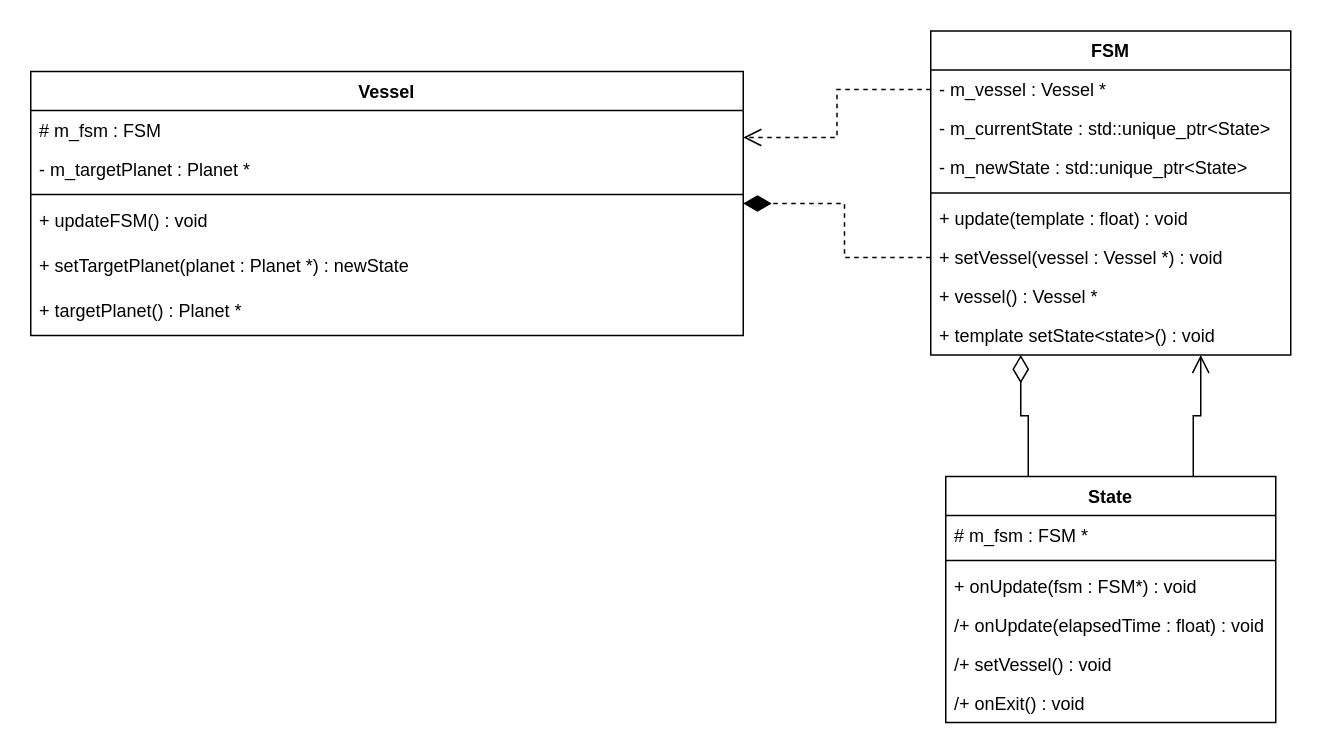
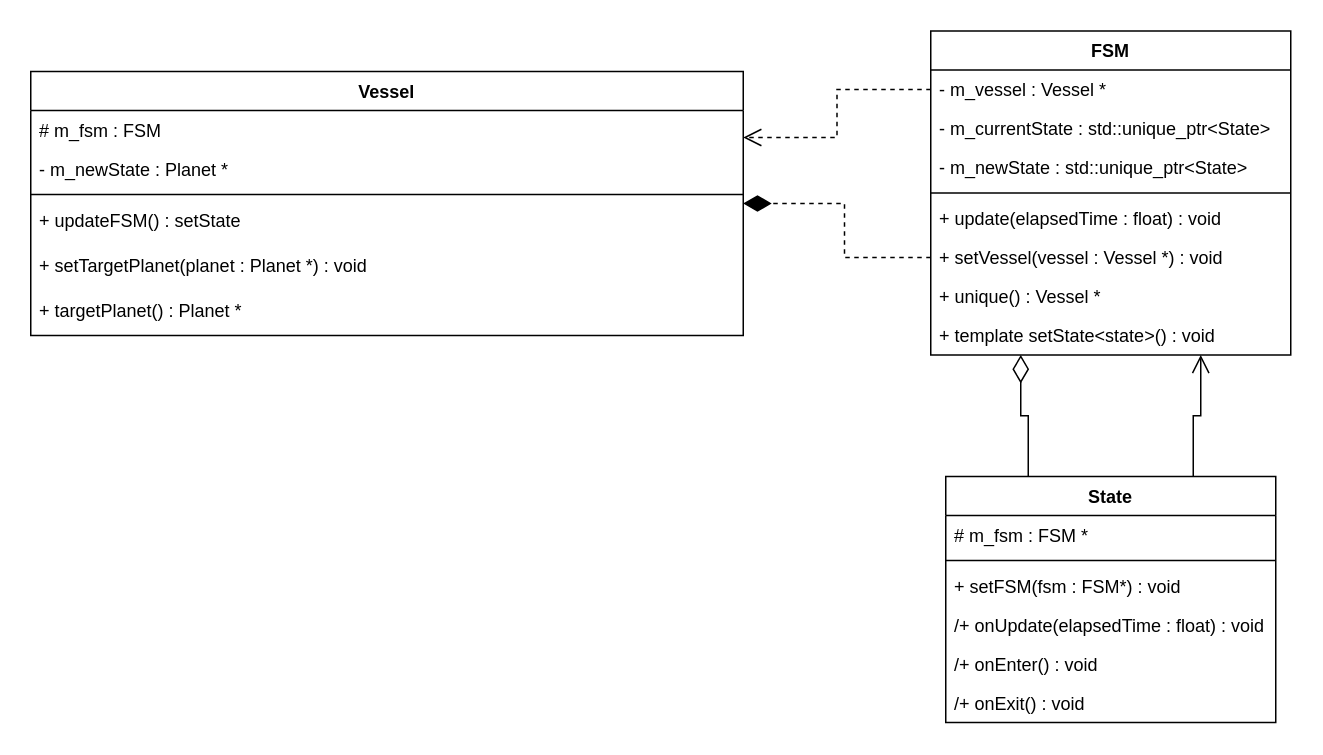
node "- m_targetPlanet : Planet *": label "- m_targetPlanet : Planet *" -> "- m_newState : Planet *"
node "+ update(template : float) : void": label "+ update(template : float) : void" -> "+ update(elapsedTime : float) : void"
node "+ updateFSM() : void": label "+ updateFSM() : void" -> "+ updateFSM() : setState"
node "+ setTargetPlanet(planet : Planet *) : newState": label "+ setTargetPlanet(planet : Planet *) : newState" -> "+ setTargetPlanet(planet : Planet *) : void"
node "+ vessel() : Vessel *": label "+ vessel() : Vessel *" -> "+ unique() : Vessel *"
node "+ onUpdate(fsm : FSM*) : void": label "+ onUpdate(fsm : FSM*) : void" -> "+ setFSM(fsm : FSM*) : void"
node "/+ setVessel() : void": label "/+ setVessel() : void" -> "/+ onEnter() : void"
